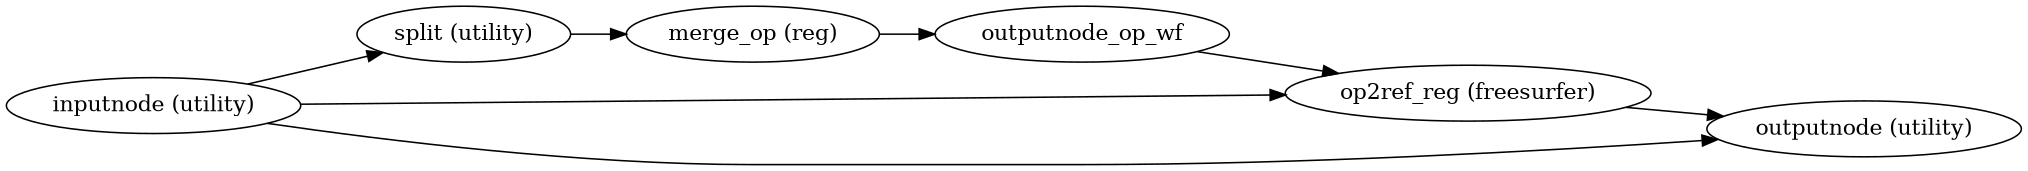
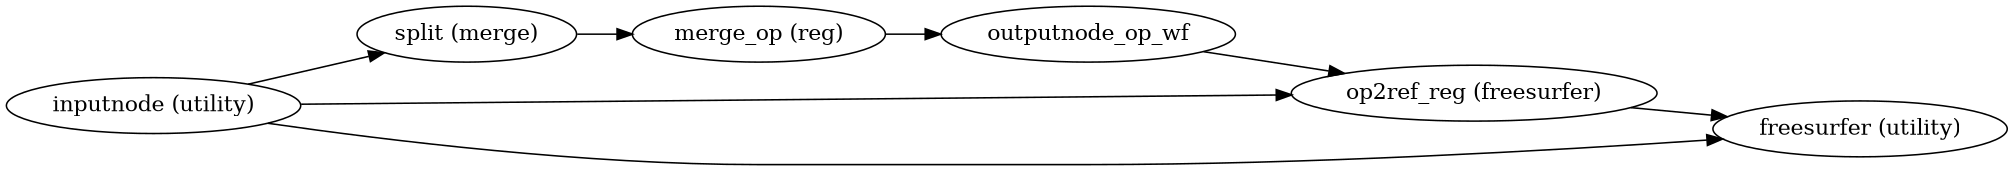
node "split (utility)": label "split (utility)" -> "split (merge)"
node "outputnode (utility)": label "outputnode (utility)" -> "freesurfer (utility)"
